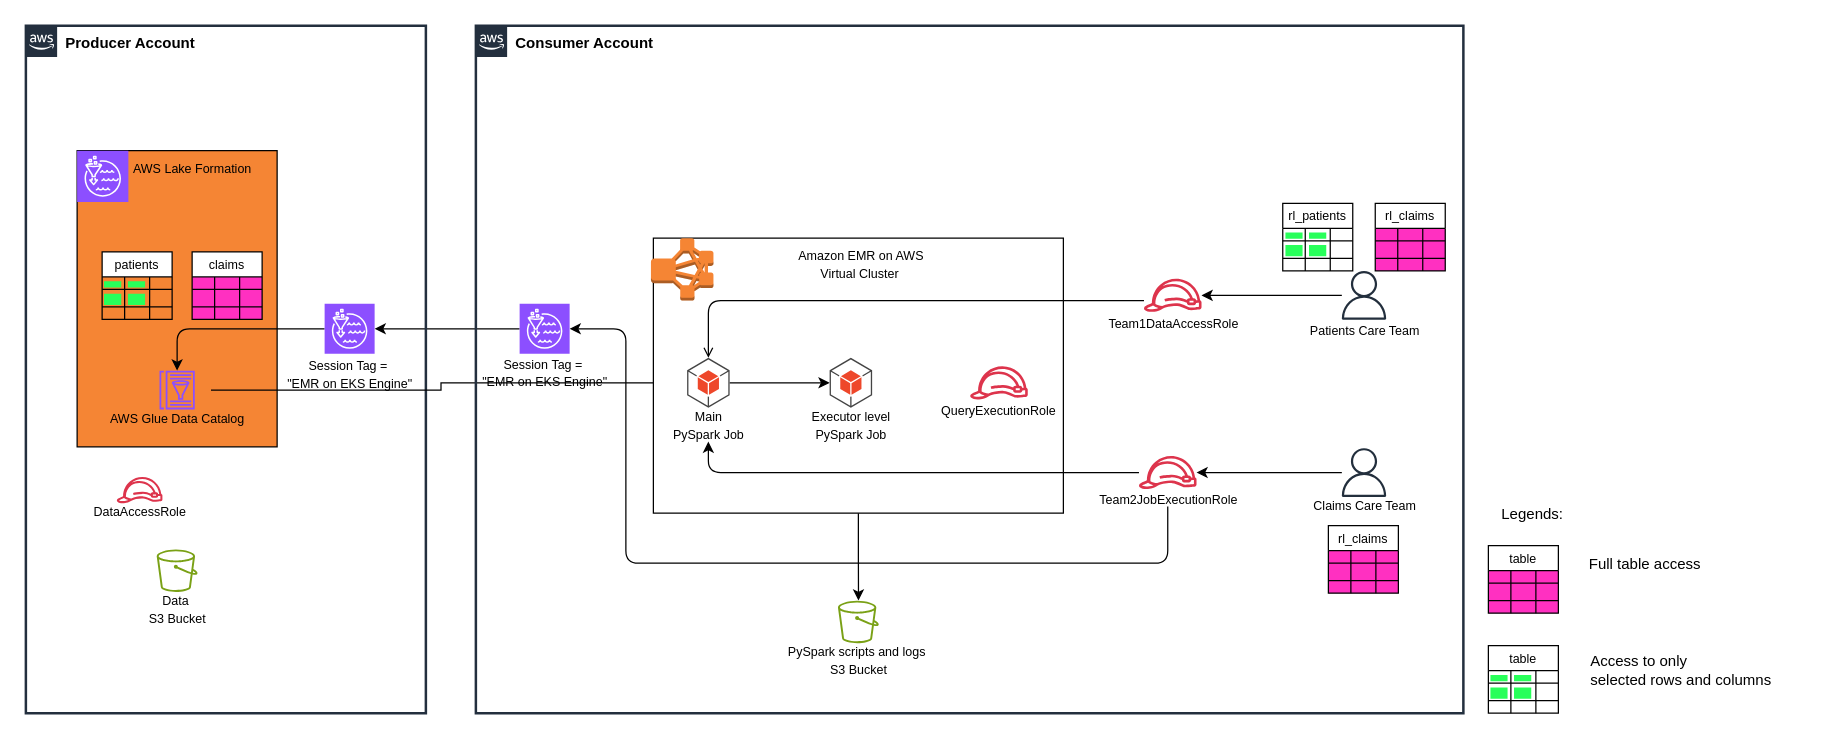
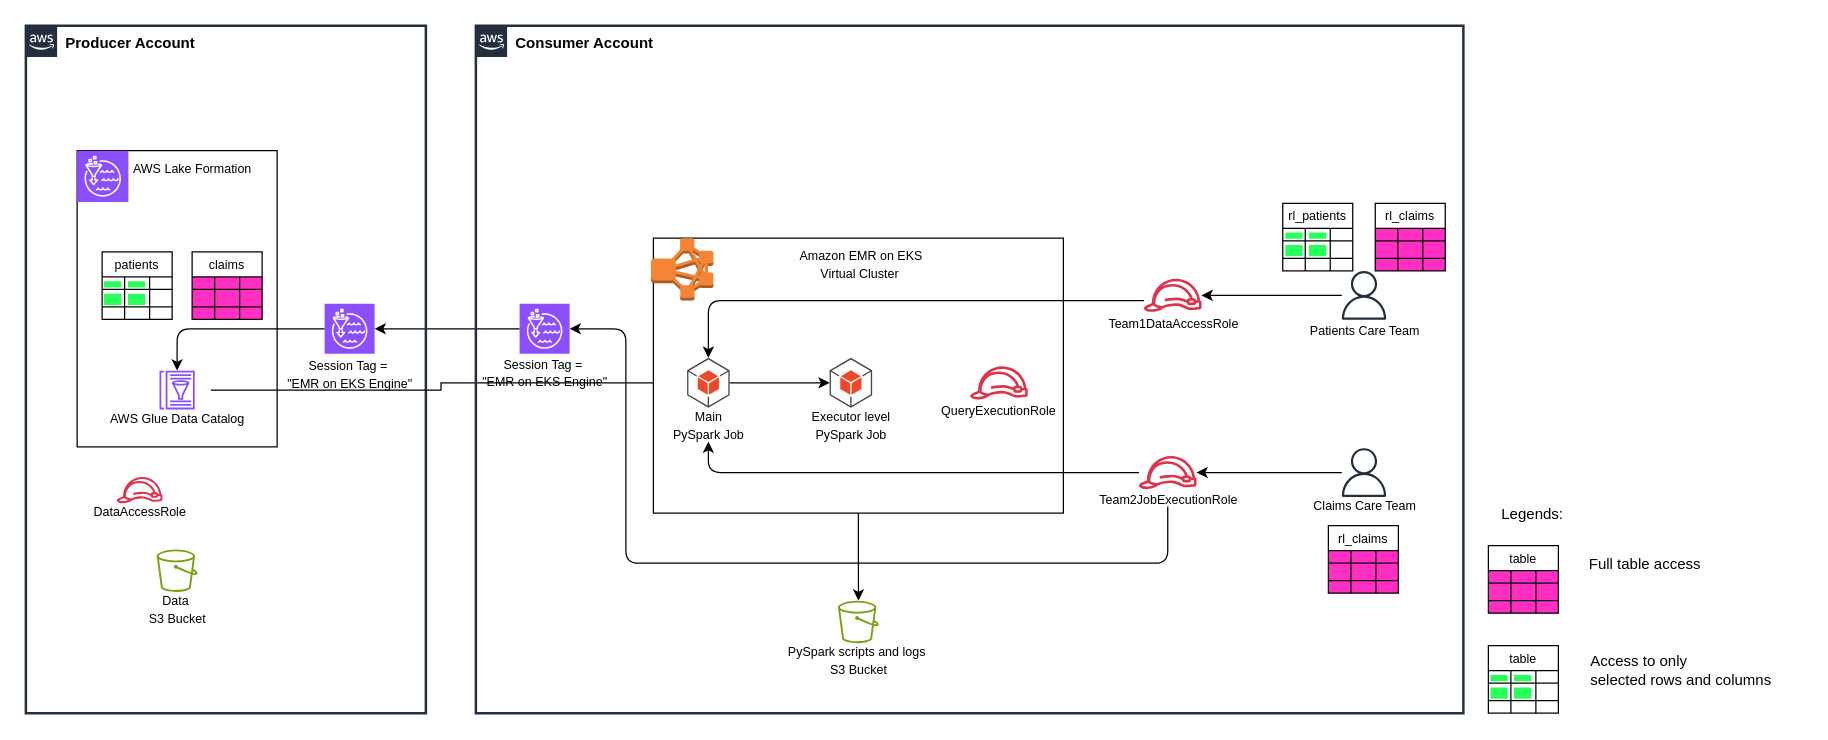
node "Amazon EMR on AWS Virtual Cluster": label "Amazon EMR on AWS Virtual Cluster" -> "Amazon EMR on EKS Virtual Cluster"
node "AWS Lake Formation": fillcolor #f58534 -> #ffffff
edge "Team1DataAccessRole" -> "Main PySpark Job": arrowhead open -> classic
